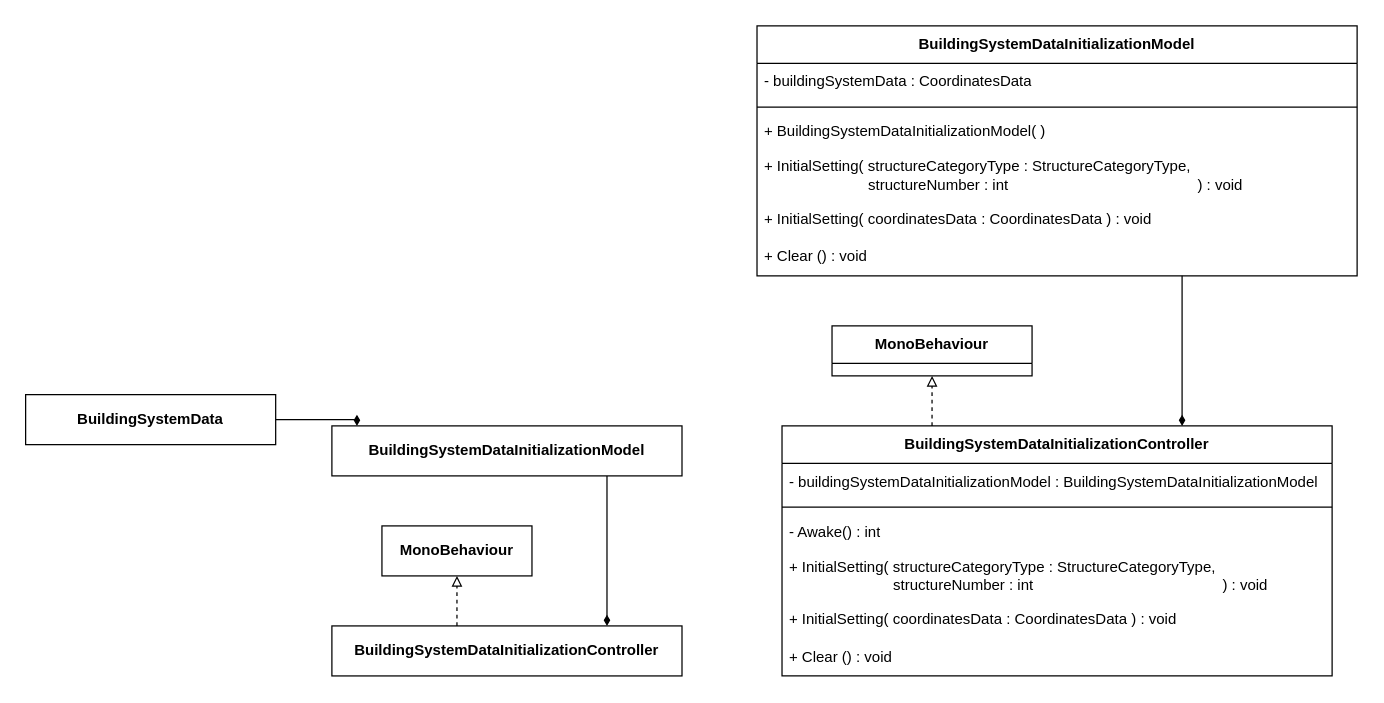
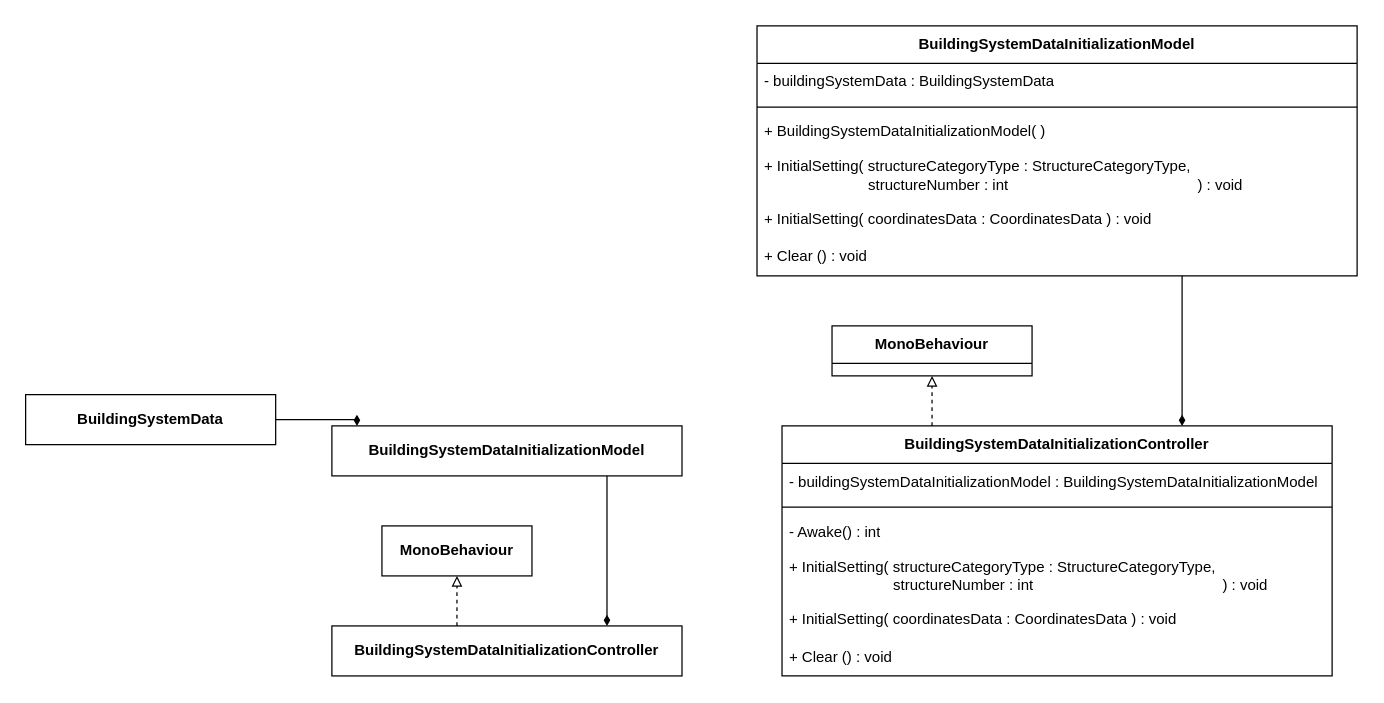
node "- buildingSystemData : CoordinatesData": label "- buildingSystemData : CoordinatesData" -> "- buildingSystemData : BuildingSystemData"
